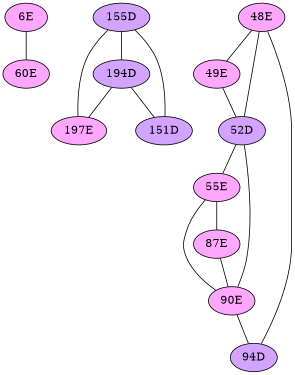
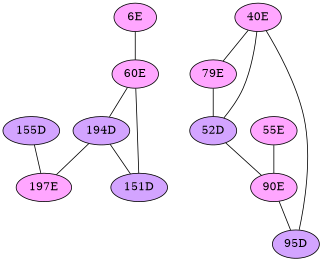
node "48E": label "48E" -> "40E"
edge "155D" -- "194D": now "60E" -- "194D"
edge "155D" -- "151D": now "60E" -- "151D"
node "49E": label "49E" -> "79E"
edge "52D" -- "55E": removed
node "87E": removed
node "94D": label "94D" -> "95D"
